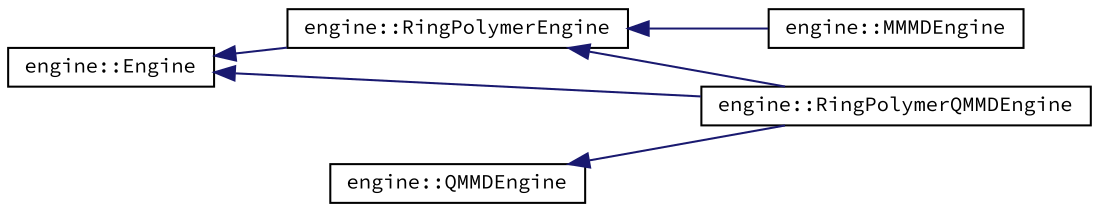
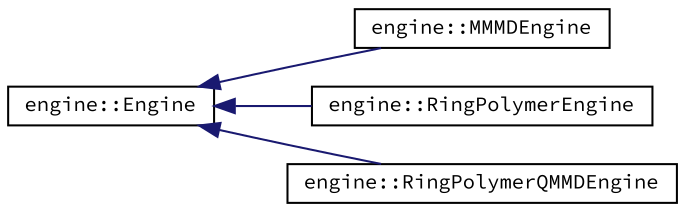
edge "engine::MMMDEngine" -> "engine::RingPolymerEngine": now "engine::MMMDEngine" -> "engine::Engine"
edge "engine::RingPolymerQMMDEngine" -> "engine::RingPolymerEngine": removed
node "engine::QMMDEngine": removed
